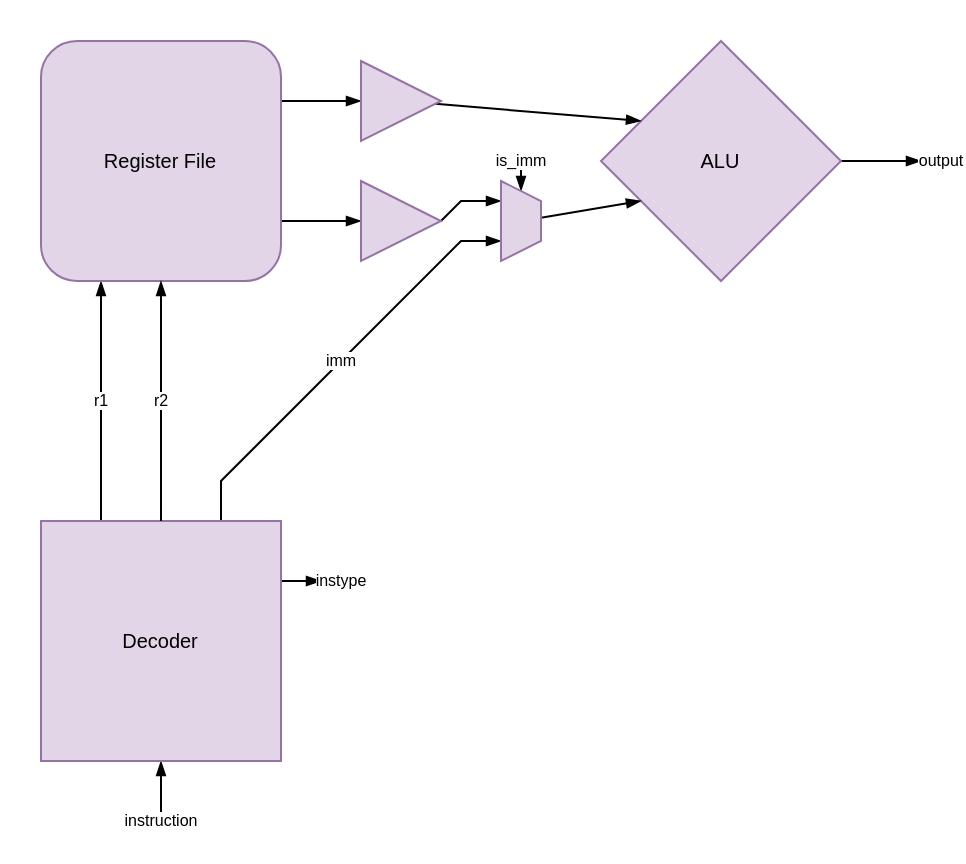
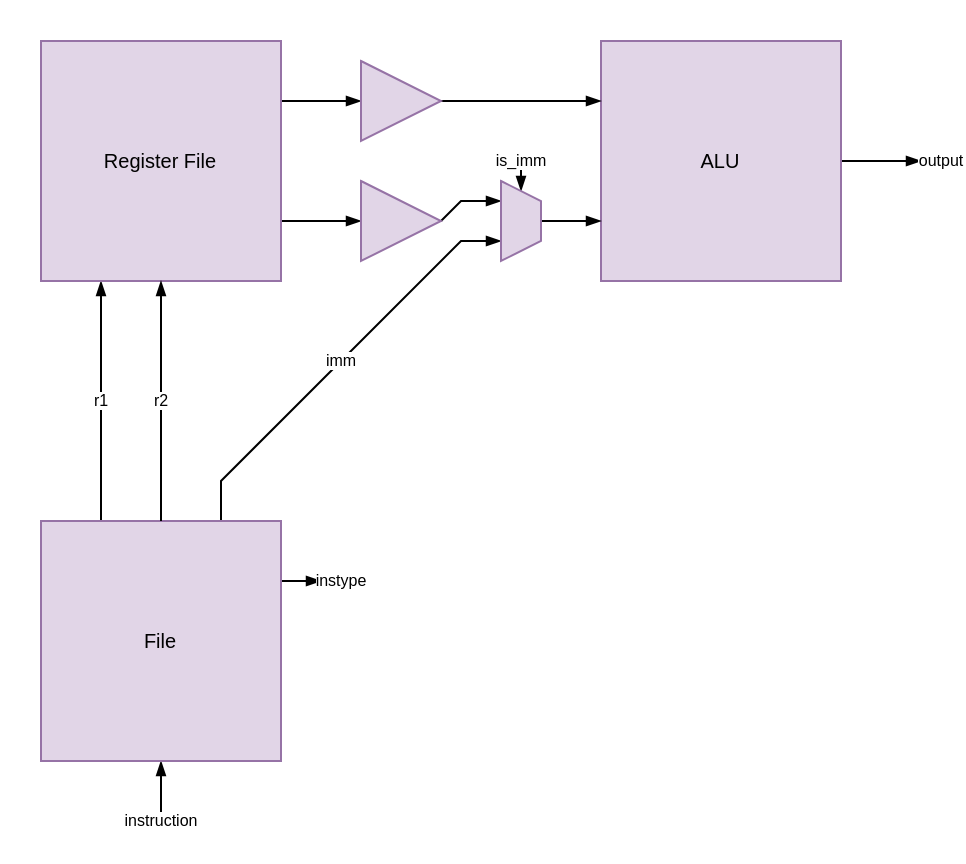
node "Register File": shape rounded rectangle -> rectangle
node "ALU": shape diamond -> rectangle
node "Decoder": label "Decoder" -> "File"
